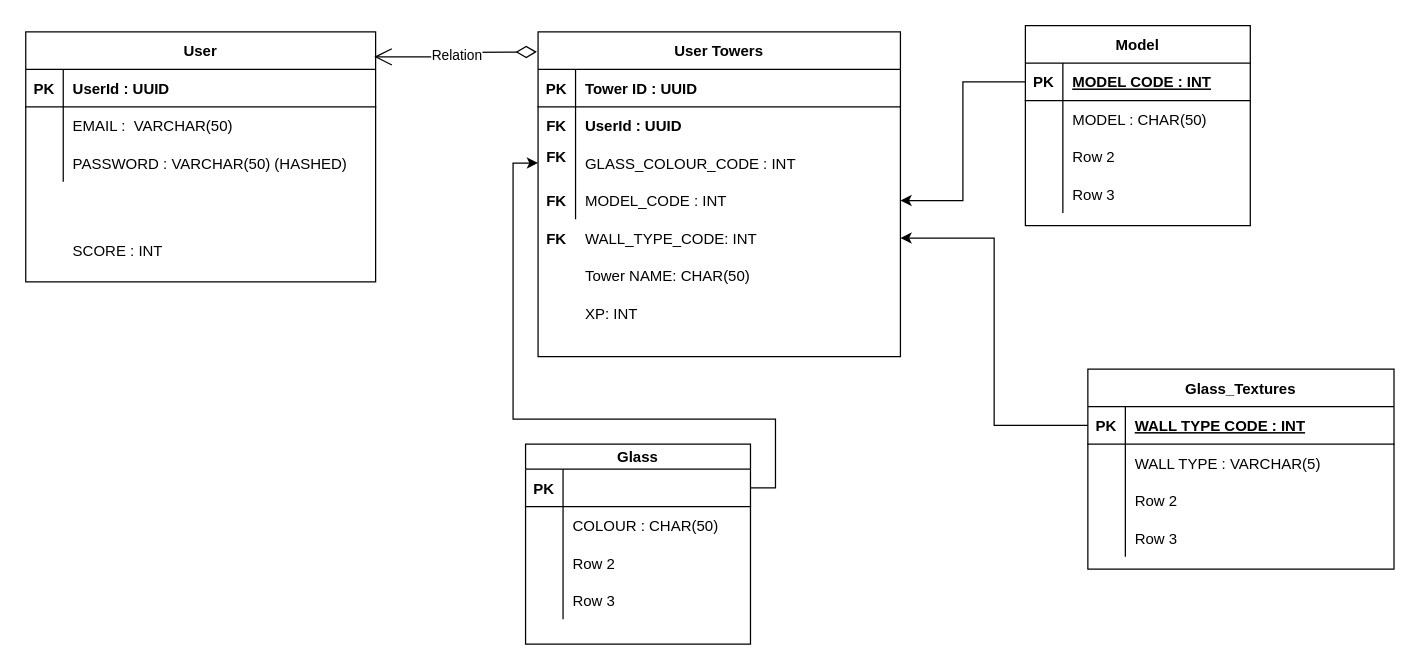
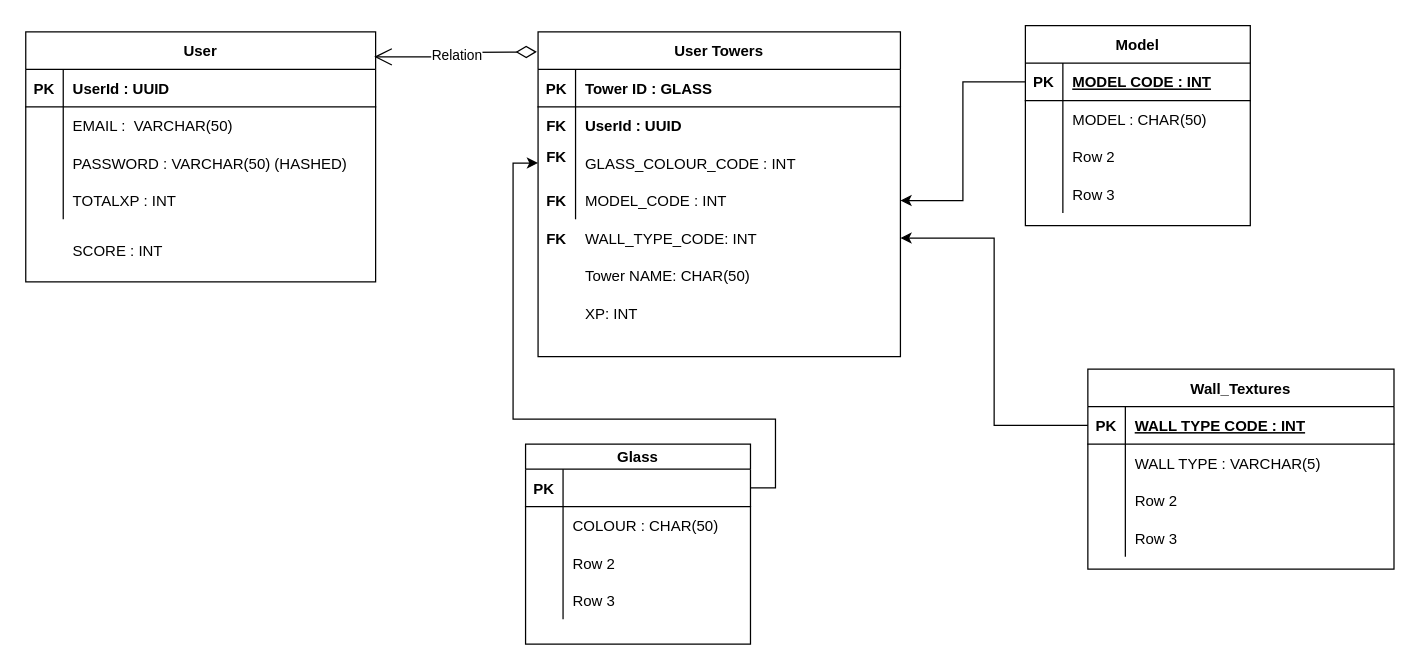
node "Tower ID : UUID": label "Tower ID : UUID" -> "Tower ID : GLASS"
node "TOTALXP : INT": added
node "Glass_Textures": label "Glass_Textures" -> "Wall_Textures"
